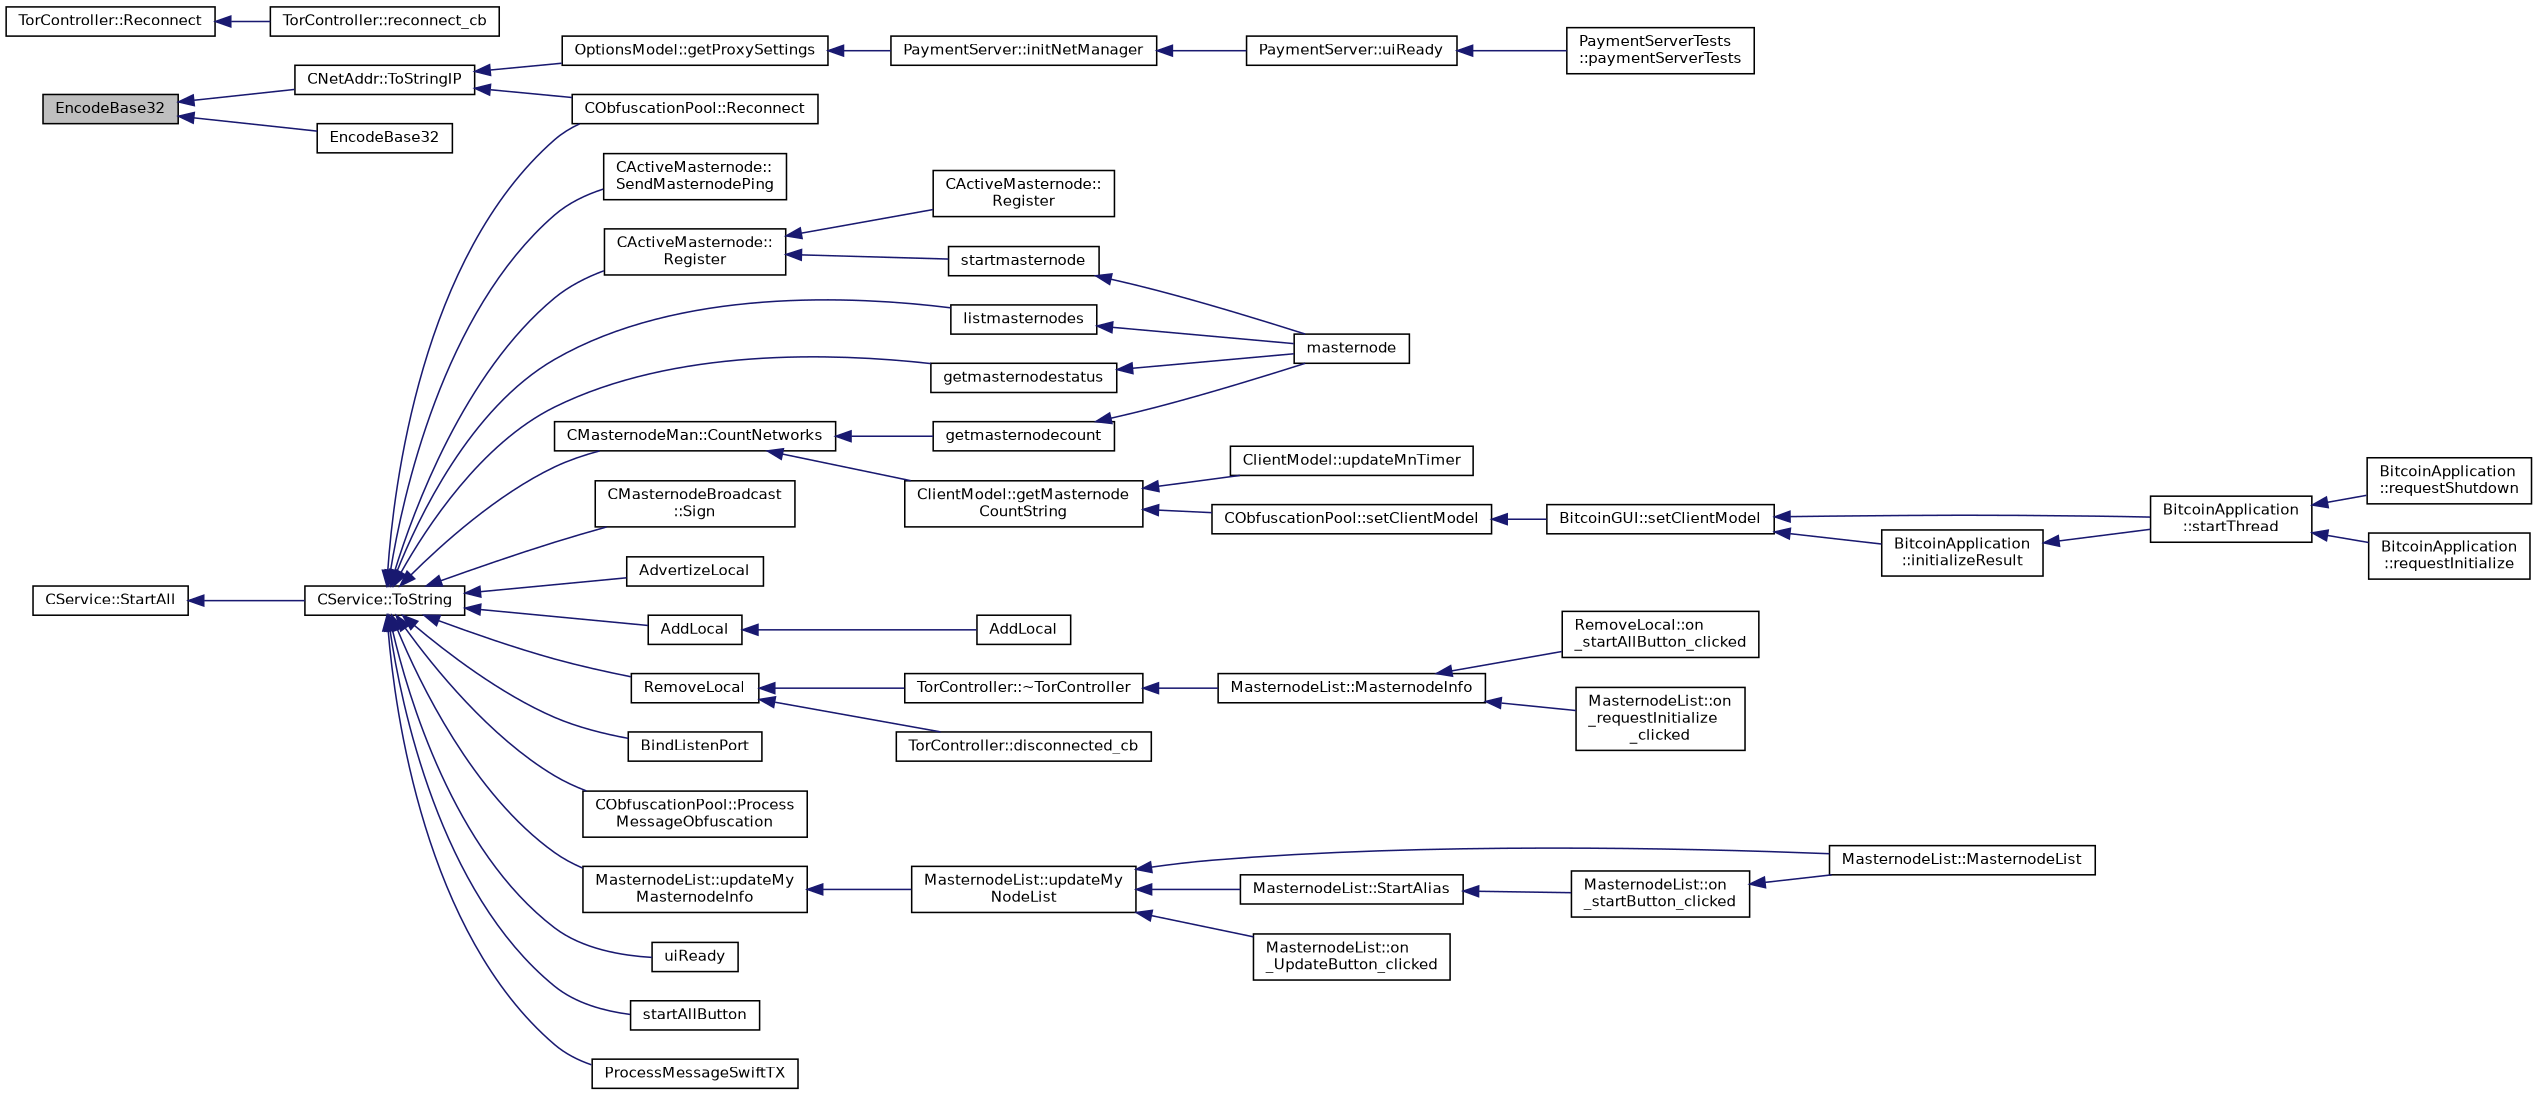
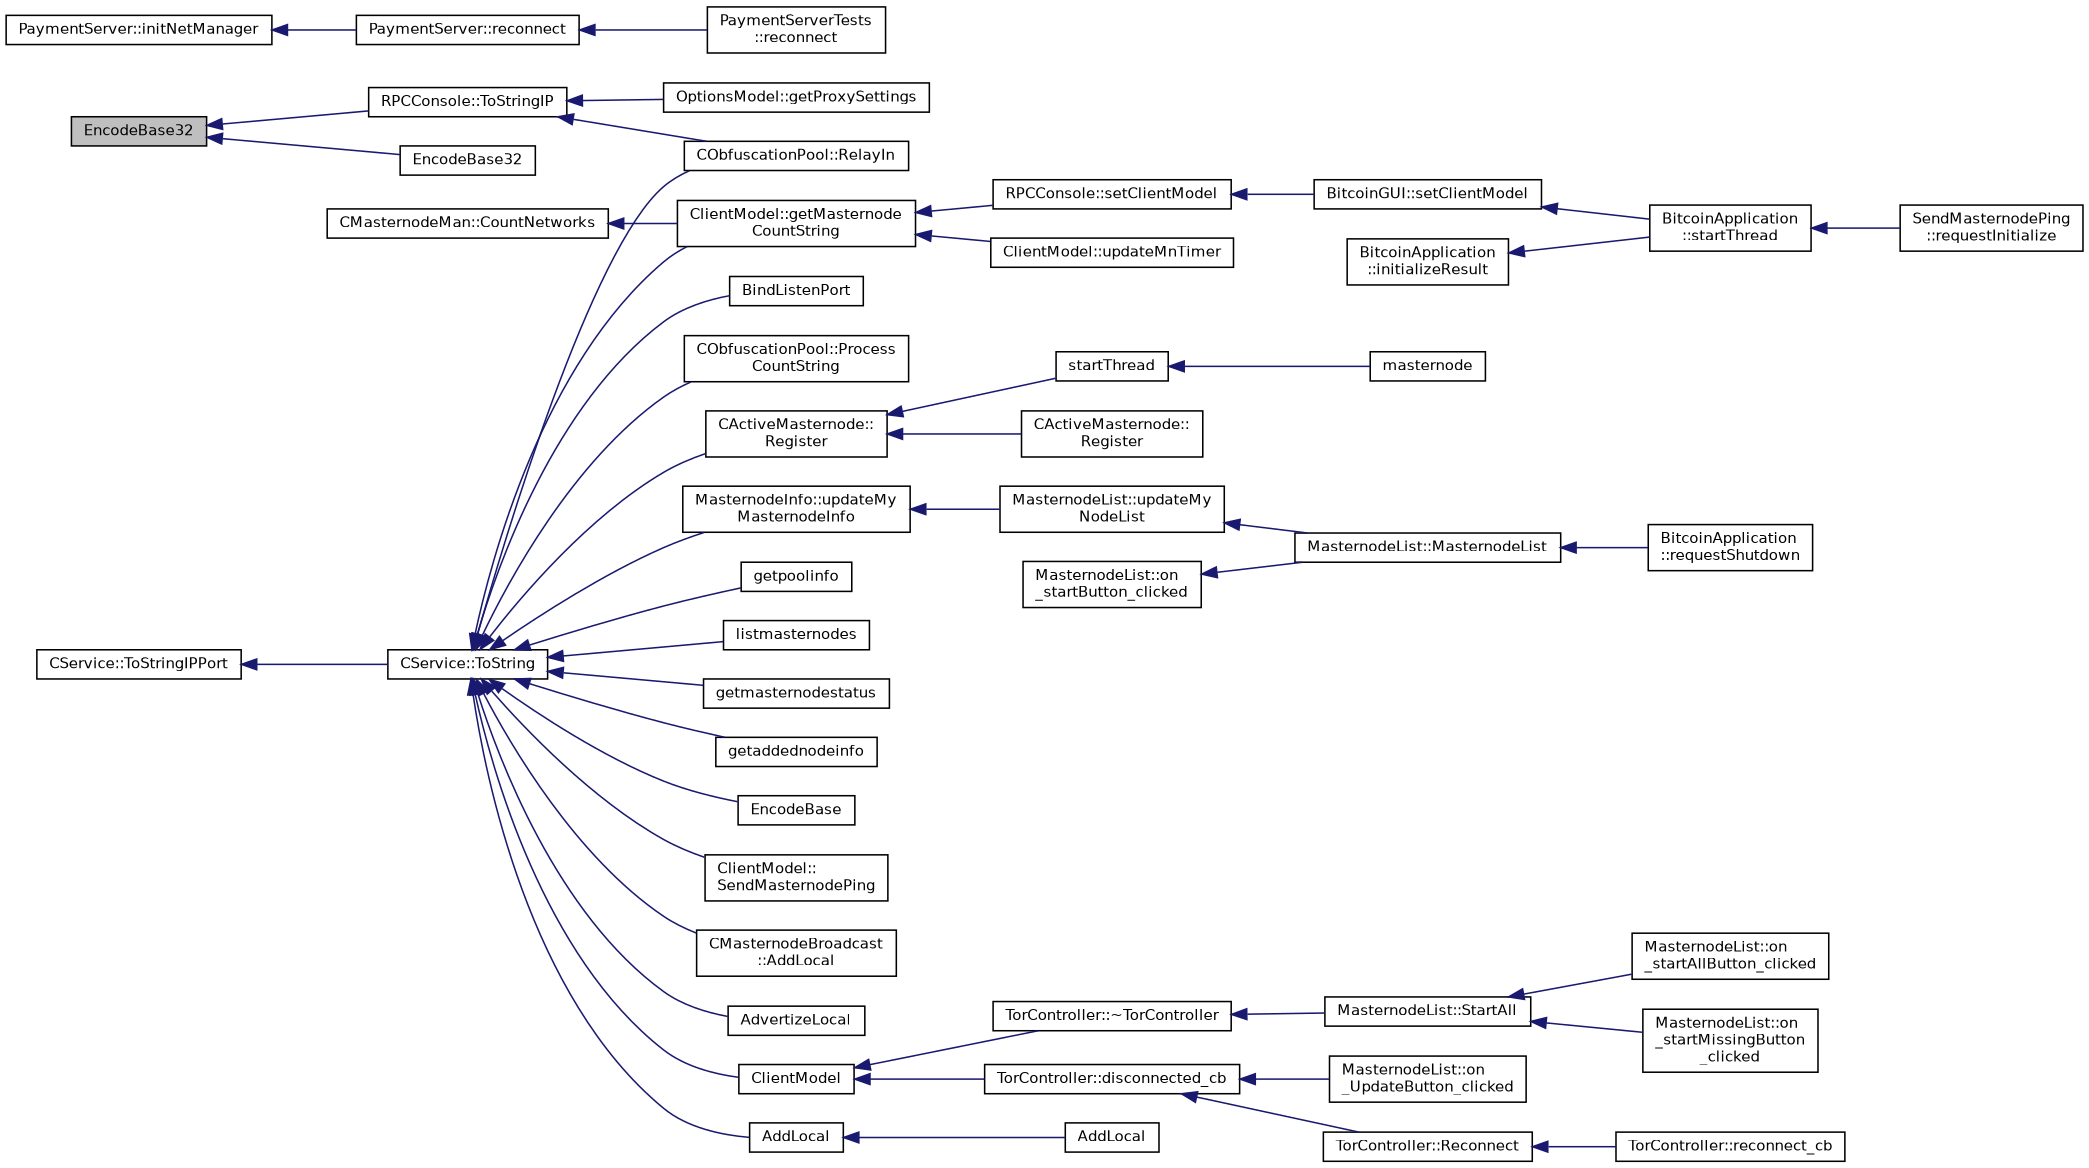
edge "PaymentServer::initNetManager" -> "OptionsModel::getProxySettings": removed
node "PaymentServer::uiReady": label "PaymentServer::uiReady" -> "PaymentServer::reconnect"
node "PaymentServerTests ::paymentServerTests": label "PaymentServerTests ::paymentServerTests" -> "PaymentServerTests ::reconnect"
node "CNetAddr::ToStringIP": label "CNetAddr::ToStringIP" -> "RPCConsole::ToStringIP"
node "CObfuscationPool::Reconnect": label "CObfuscationPool::Reconnect" -> "CObfuscationPool::RelayIn"
node "CActiveMasternode:: SendMasternodePing": label "CActiveMasternode:: SendMasternodePing" -> "ClientModel:: SendMasternodePing"
node "startmasternode": label "startmasternode" -> "startThread"
edge "masternode" -> "listmasternodes": removed
edge "masternode" -> "getmasternodestatus": removed
node "getmasternodecount": removed
edge "BitcoinApplication ::requestShutdown" -> "BitcoinApplication ::startThread": now "BitcoinApplication ::requestShutdown" -> "MasternodeList::MasternodeList"
edge "CMasternodeMan::CountNetworks" -> "CService::ToString": now "ClientModel::getMasternode CountString" -> "CService::ToString"
node "CMasternodeBroadcast ::Sign": label "CMasternodeBroadcast ::Sign" -> "CMasternodeBroadcast ::AddLocal"
node "CObfuscationPool::setClientModel": label "CObfuscationPool::setClientModel" -> "RPCConsole::setClientModel"
edge "BitcoinApplication ::initializeResult" -> "BitcoinGUI::setClientModel": removed
node "BitcoinApplication ::requestInitialize": label "BitcoinApplication ::requestInitialize" -> "SendMasternodePing ::requestInitialize"
node "CService::StartAll": label "CService::StartAll" -> "CService::ToStringIPPort"
node "RemoveLocal::on _startAllButton_clicked": label "RemoveLocal::on _startAllButton_clicked" -> "MasternodeList::on _startAllButton_clicked"
node "RemoveLocal": label "RemoveLocal" -> "ClientModel"
node "MasternodeList::MasternodeInfo": label "MasternodeList::MasternodeInfo" -> "MasternodeList::StartAll"
node "MasternodeList::on _requestInitialize _clicked": label "MasternodeList::on _requestInitialize _clicked" -> "MasternodeList::on _startMissingButton _clicked"
node "CObfuscationPool::Process MessageObfuscation": label "CObfuscationPool::Process MessageObfuscation" -> "CObfuscationPool::Process CountString"
node "MasternodeList::updateMy MasternodeInfo": label "MasternodeList::updateMy MasternodeInfo" -> "MasternodeInfo::updateMy MasternodeInfo"
node "MasternodeList::StartAlias": removed
edge "MasternodeList::on _UpdateButton_clicked" -> "MasternodeList::updateMy NodeList": now "MasternodeList::on _UpdateButton_clicked" -> "TorController::disconnected_cb"
node "uiReady": label "uiReady" -> "getpoolinfo"
node "startAllButton": label "startAllButton" -> "getaddednodeinfo"
node "ProcessMessageSwiftTX": label "ProcessMessageSwiftTX" -> "EncodeBase"
edge "TorController::Reconnect" -> "TorController::disconnected_cb": added
